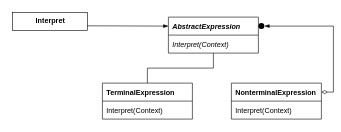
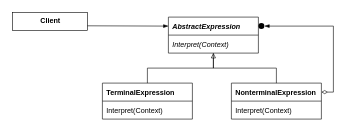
node "Interpret": label "Interpret" -> "Client"
edge "NonterminalExpression" -> "AbstractExpression": added
